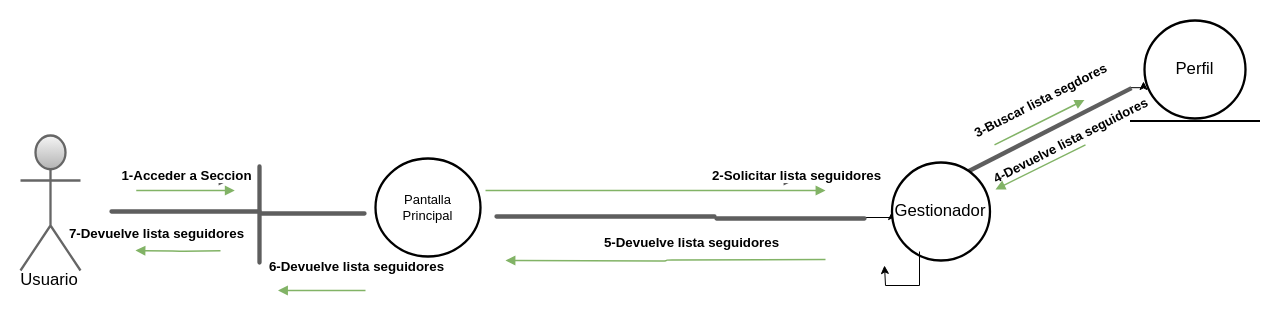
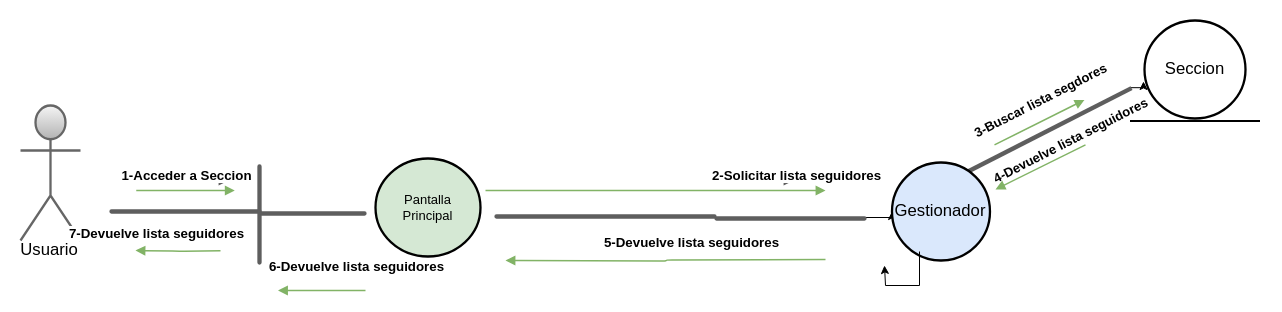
node "Perfil": label "Perfil" -> "Seccion"
node "Usuario": moved (51, 203) -> (51, 173)
node "Pantalla Principal": fillcolor #ffffff -> #d5e8d4
node "Gestionador": fillcolor #ffffff -> #dae8fc
